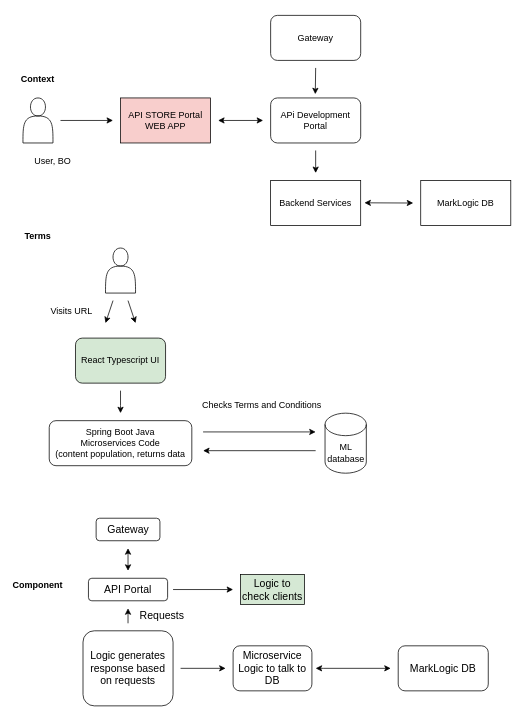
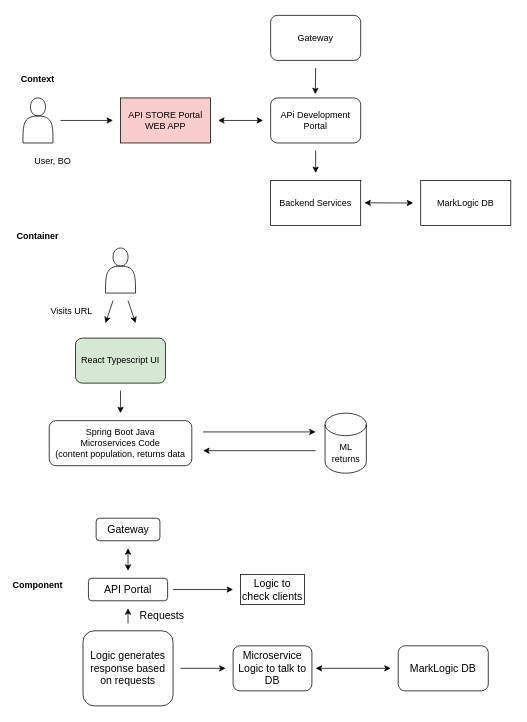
node "Terms": label "Terms" -> "Container"
node "Checks Terms and Conditions": removed
node "ML database": label "ML database" -> "ML returns"
node "Logic to check clients": fillcolor #d5e8d4 -> #ffffff
